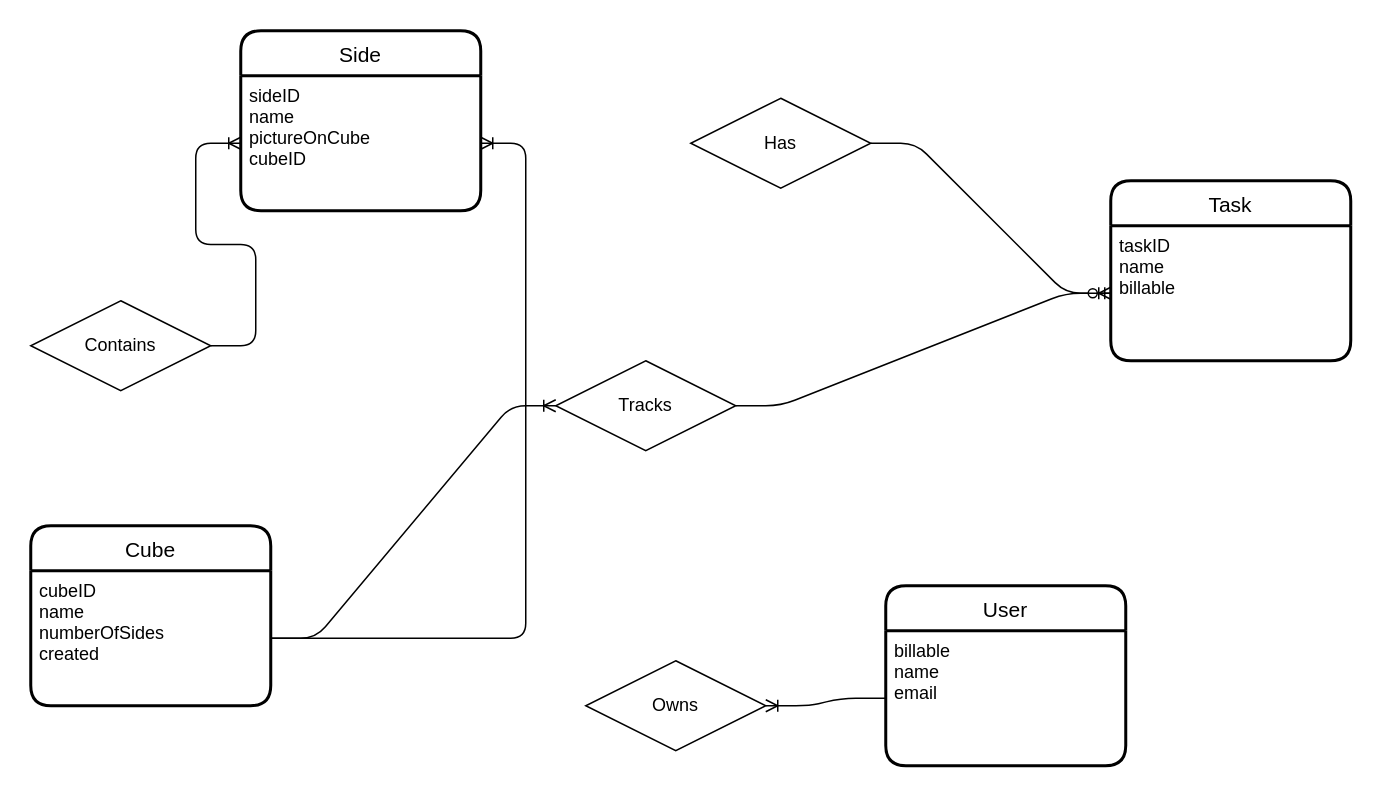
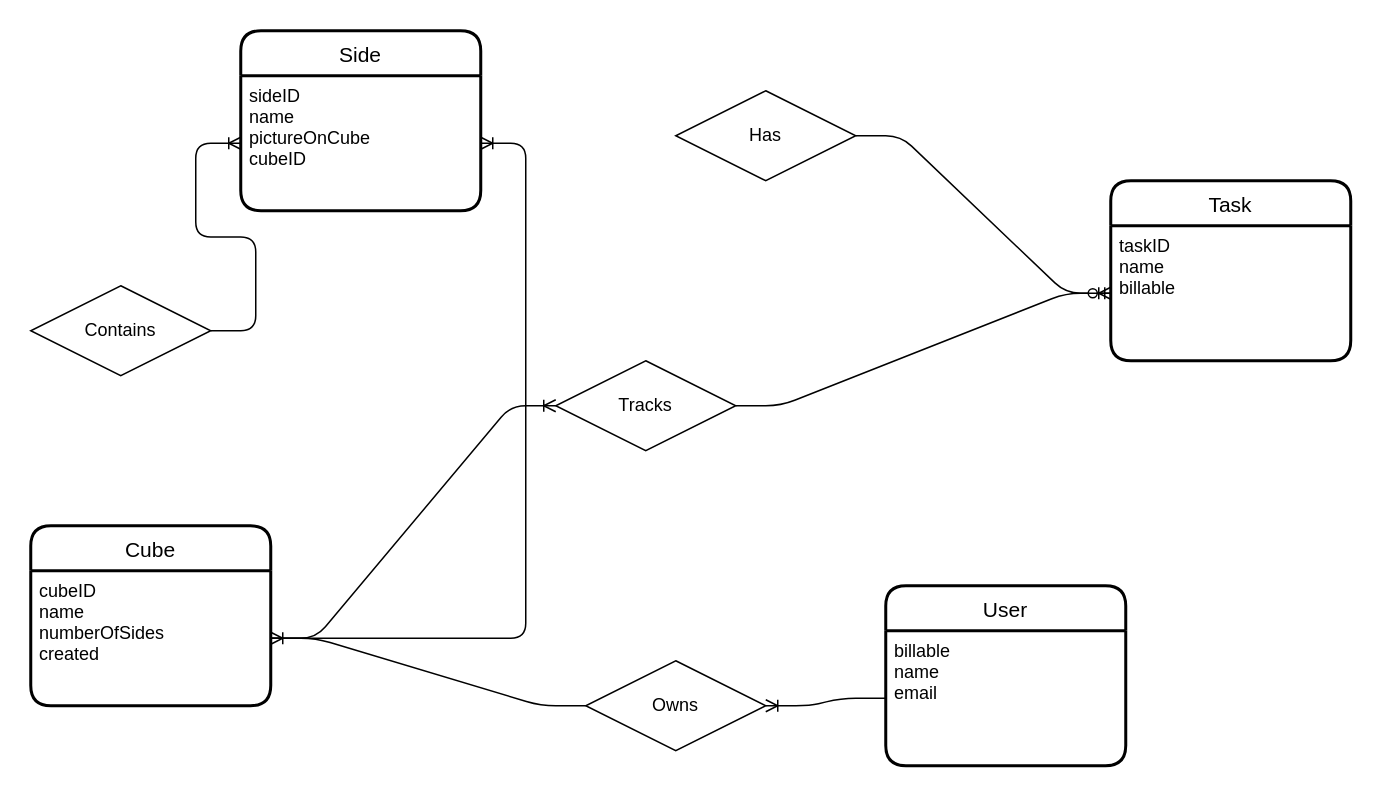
node "Has": moved (781, 143) -> (766, 136)
node "Contains": moved (121, 346) -> (121, 331)
edge "Owns" -> "cubeID name numberOfSides created": added
